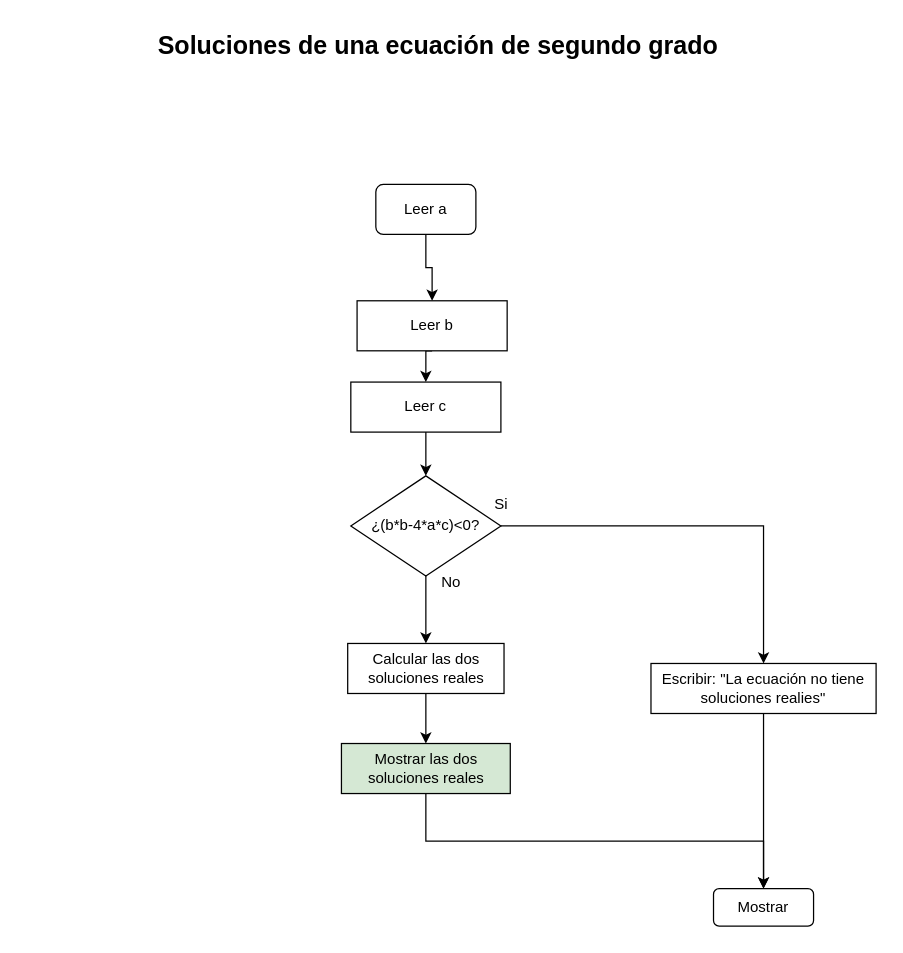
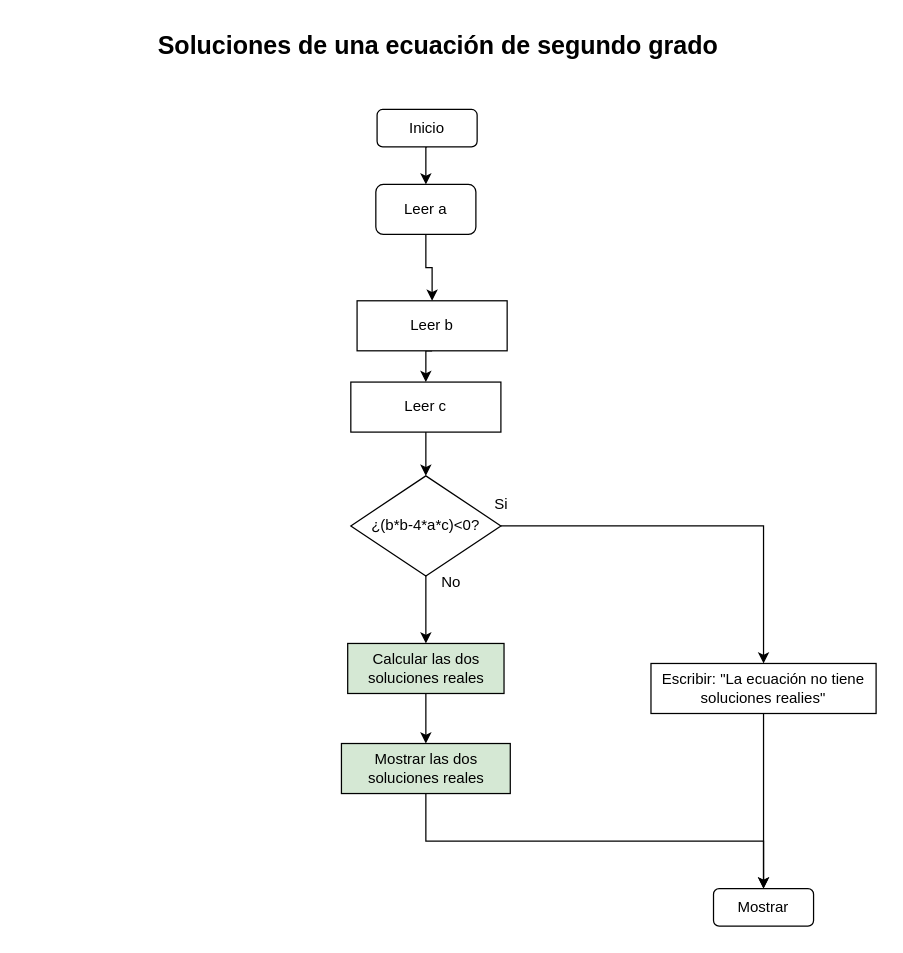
node "Inicio": added
edge "Inicio" -> "Leer a": added
node "Calcular las dos soluciones reales": fillcolor #ffffff -> #d5e8d4
